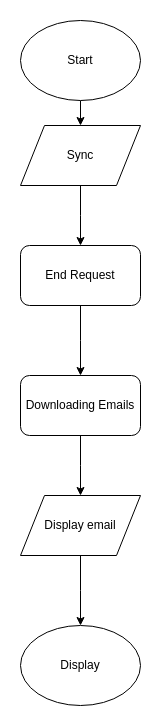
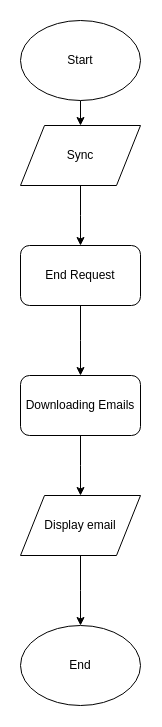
node "Display": label "Display" -> "End"
